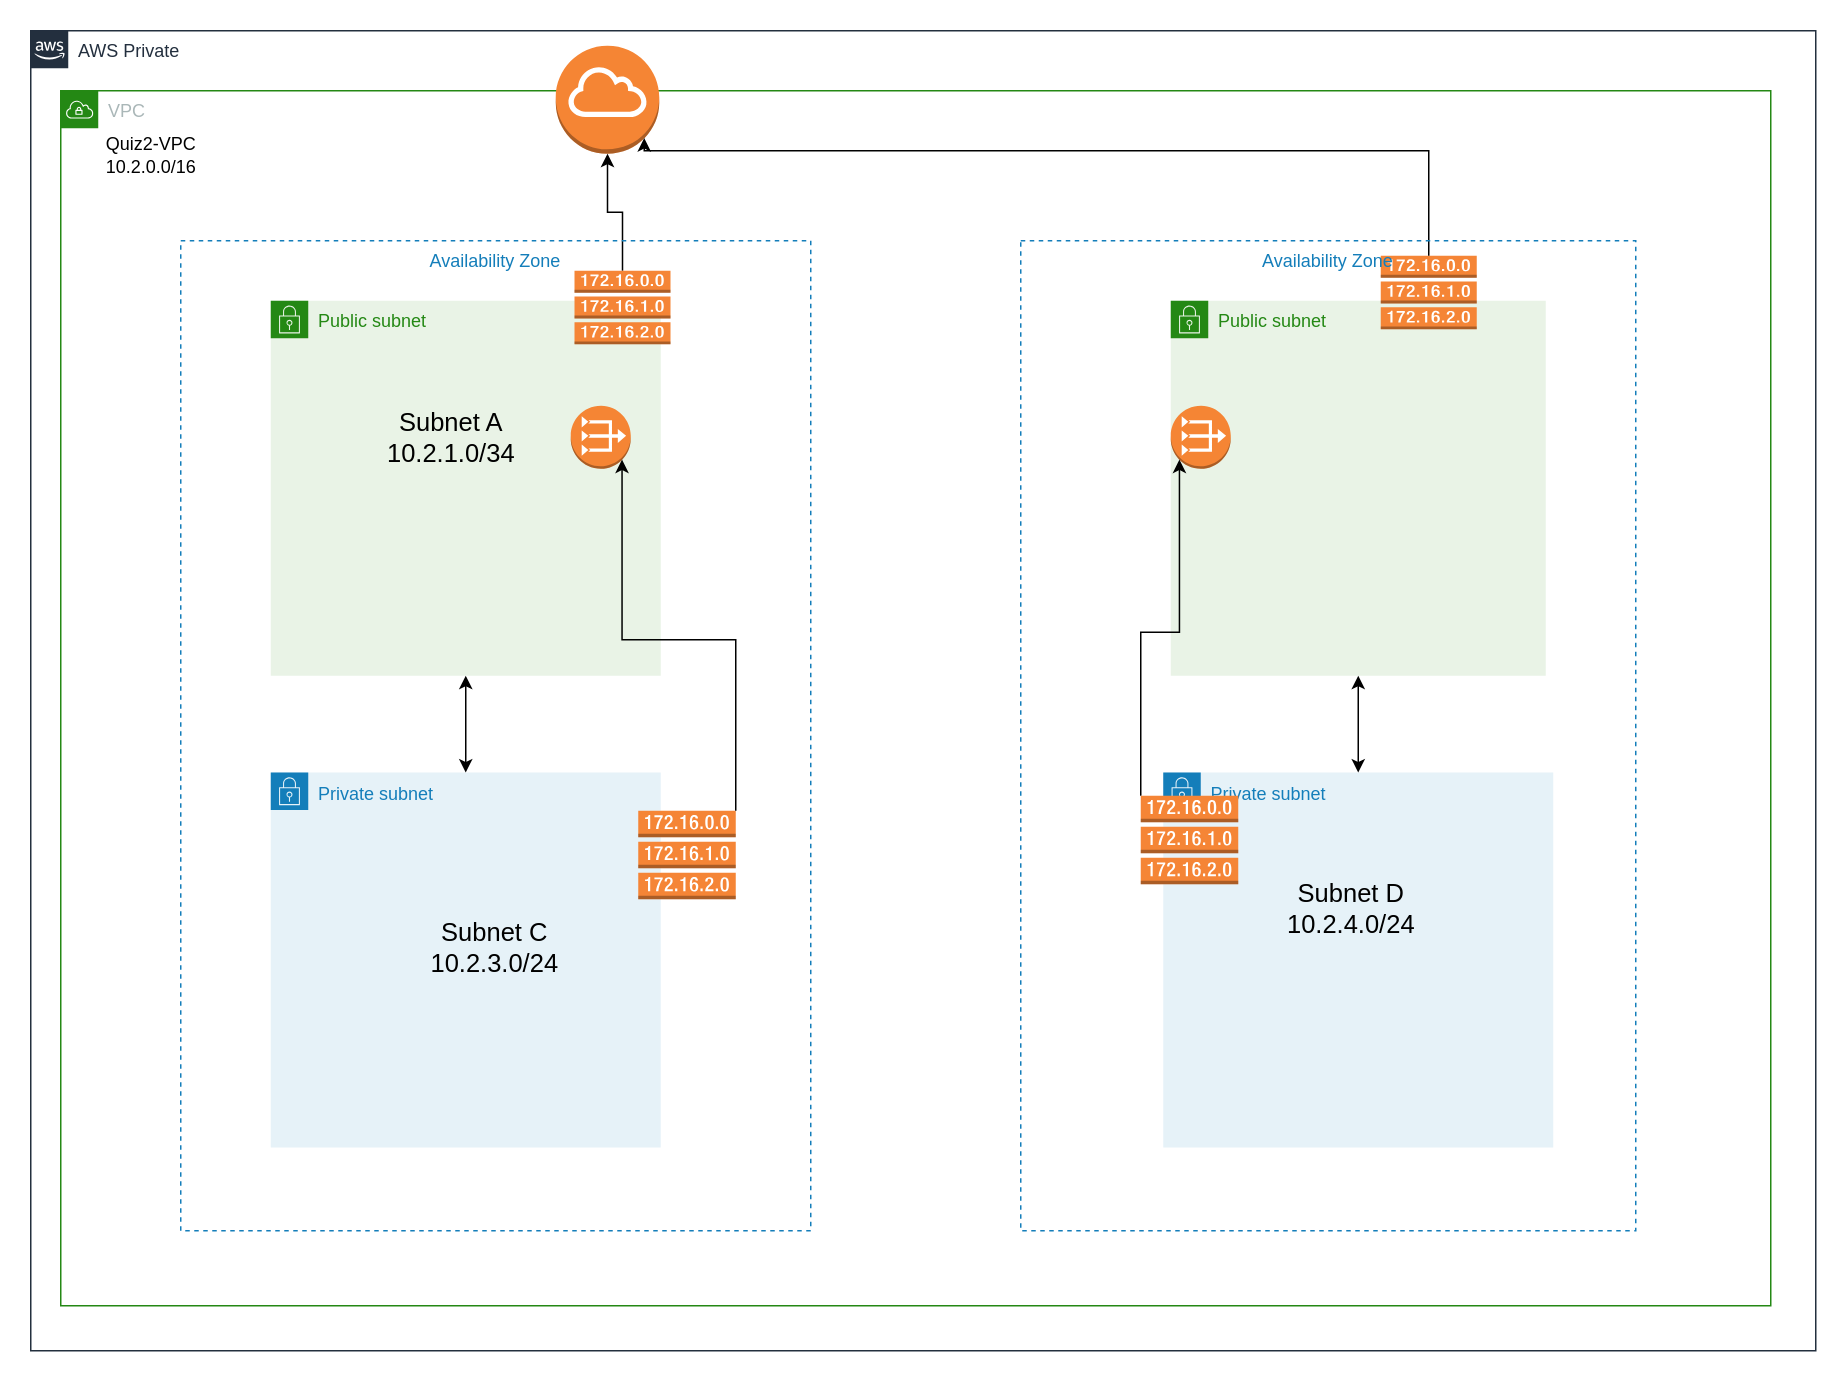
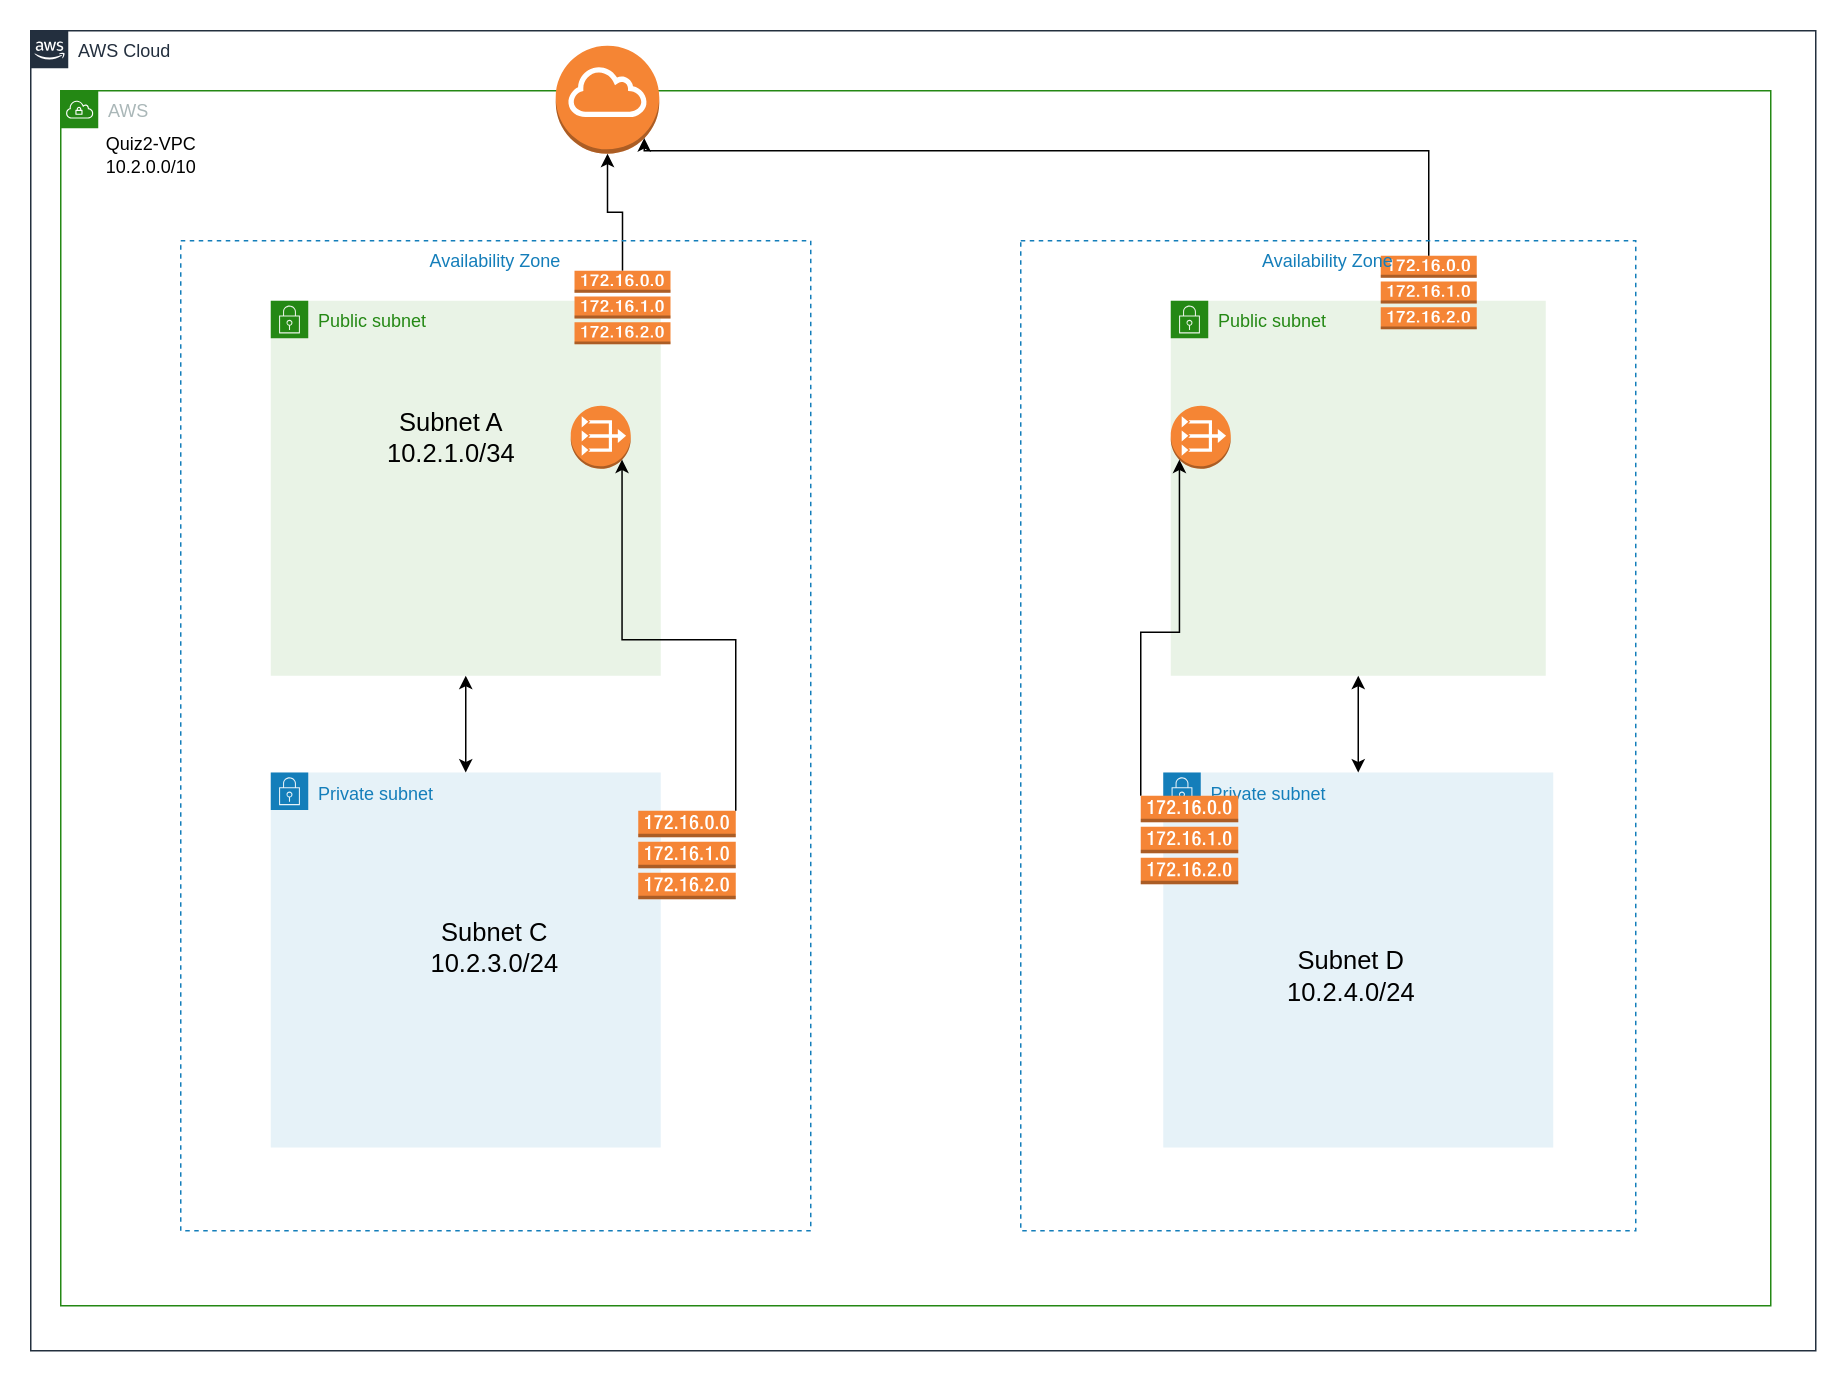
node "AWS Private": label "AWS Private" -> "AWS Cloud"
node "VPC": label "VPC" -> "AWS"
node "Quiz2-VPC 10.2.0.0/16": label "Quiz2-VPC 10.2.0.0/16" -> "Quiz2-VPC 10.2.0.0/10"
node "Subnet D 10.2.4.0/24": moved (1351, 909) -> (1351, 977)
